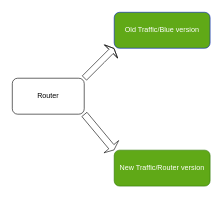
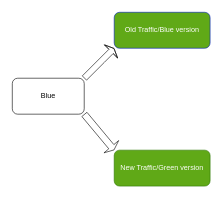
node "Router": label "Router" -> "Blue"
node "New Traffic/Router version": label "New Traffic/Router version" -> "New Traffic/Green version"
